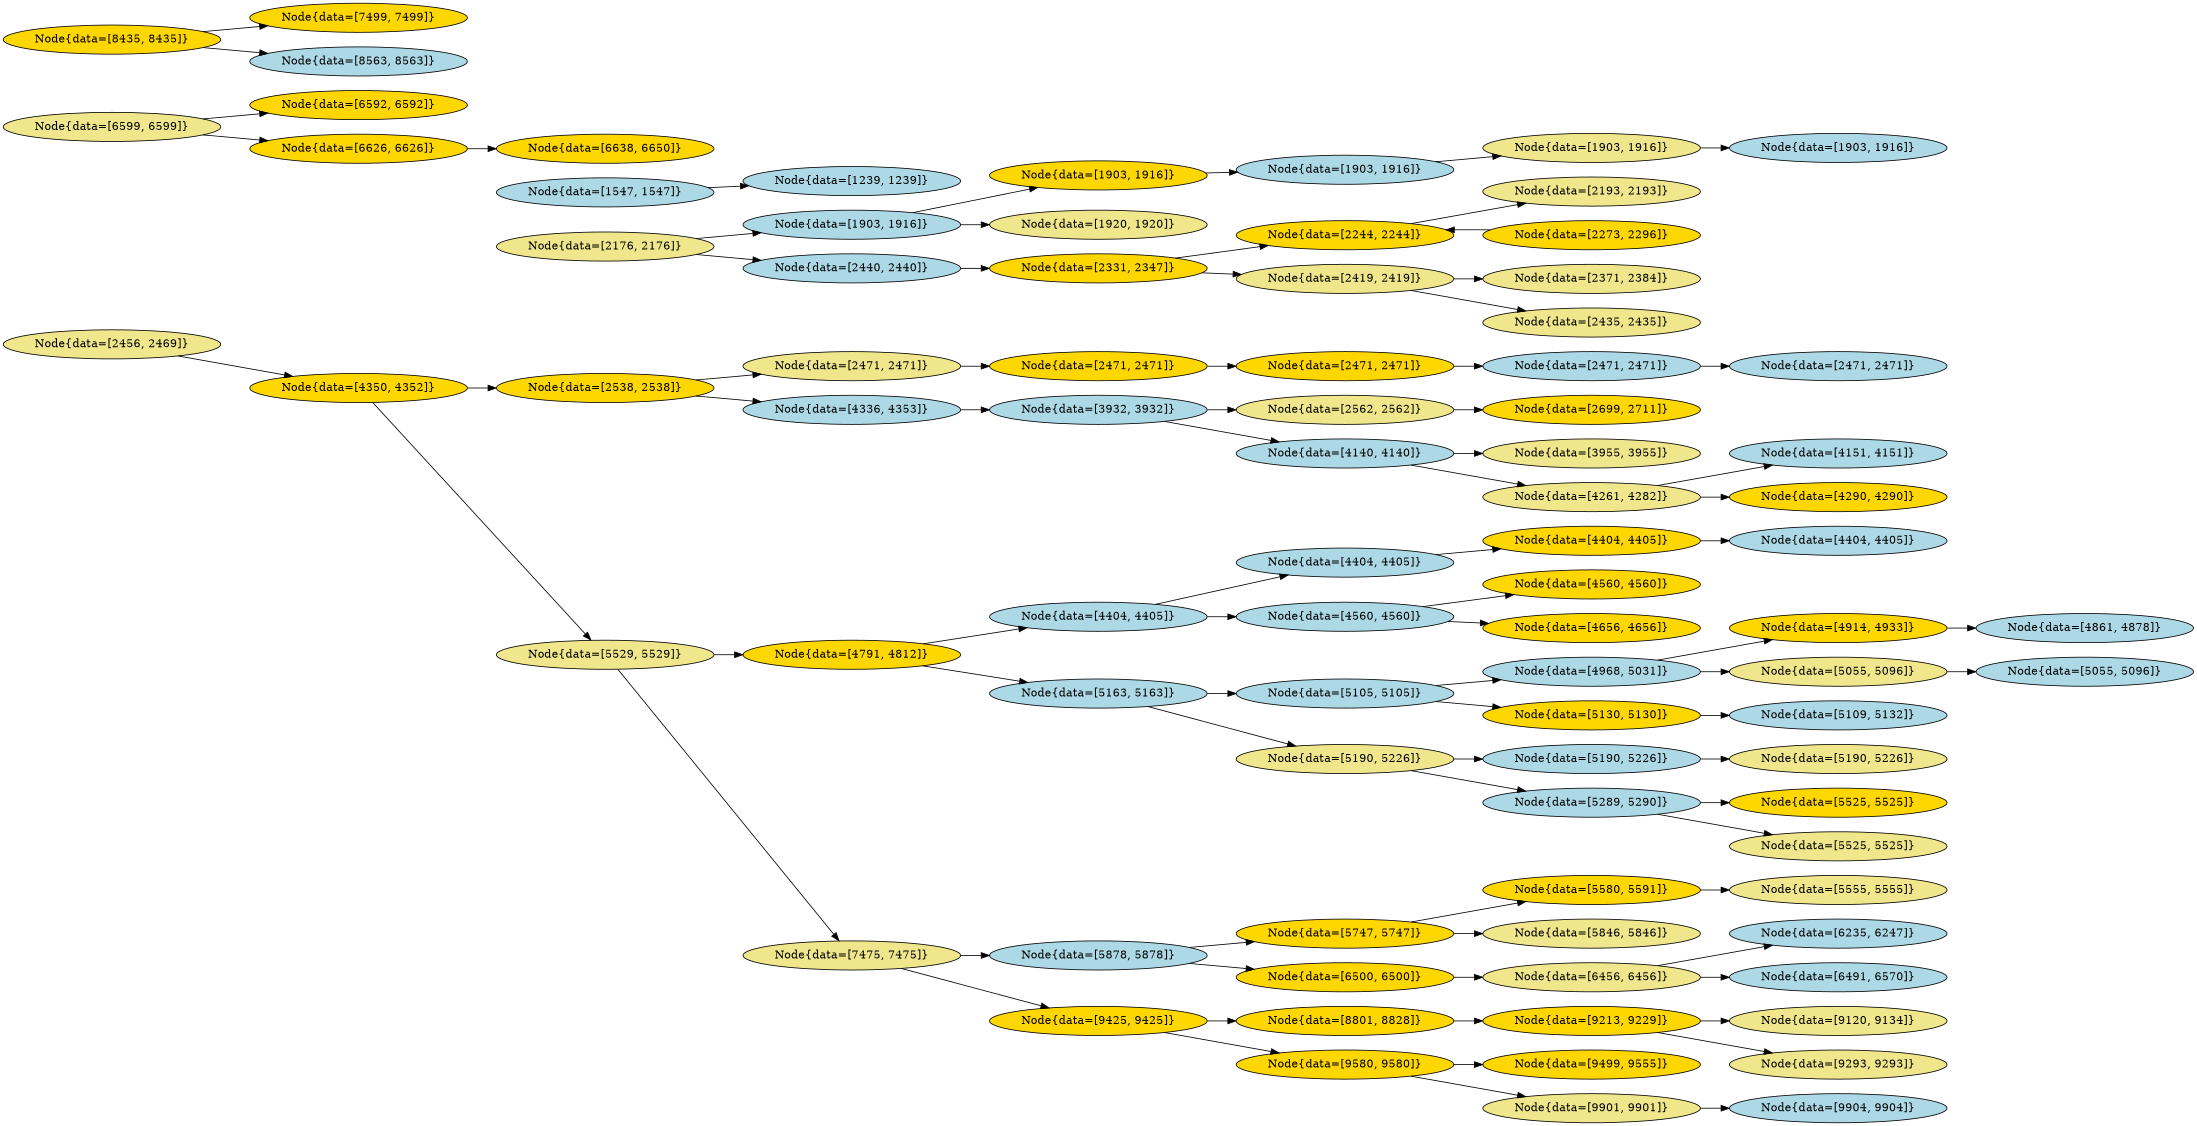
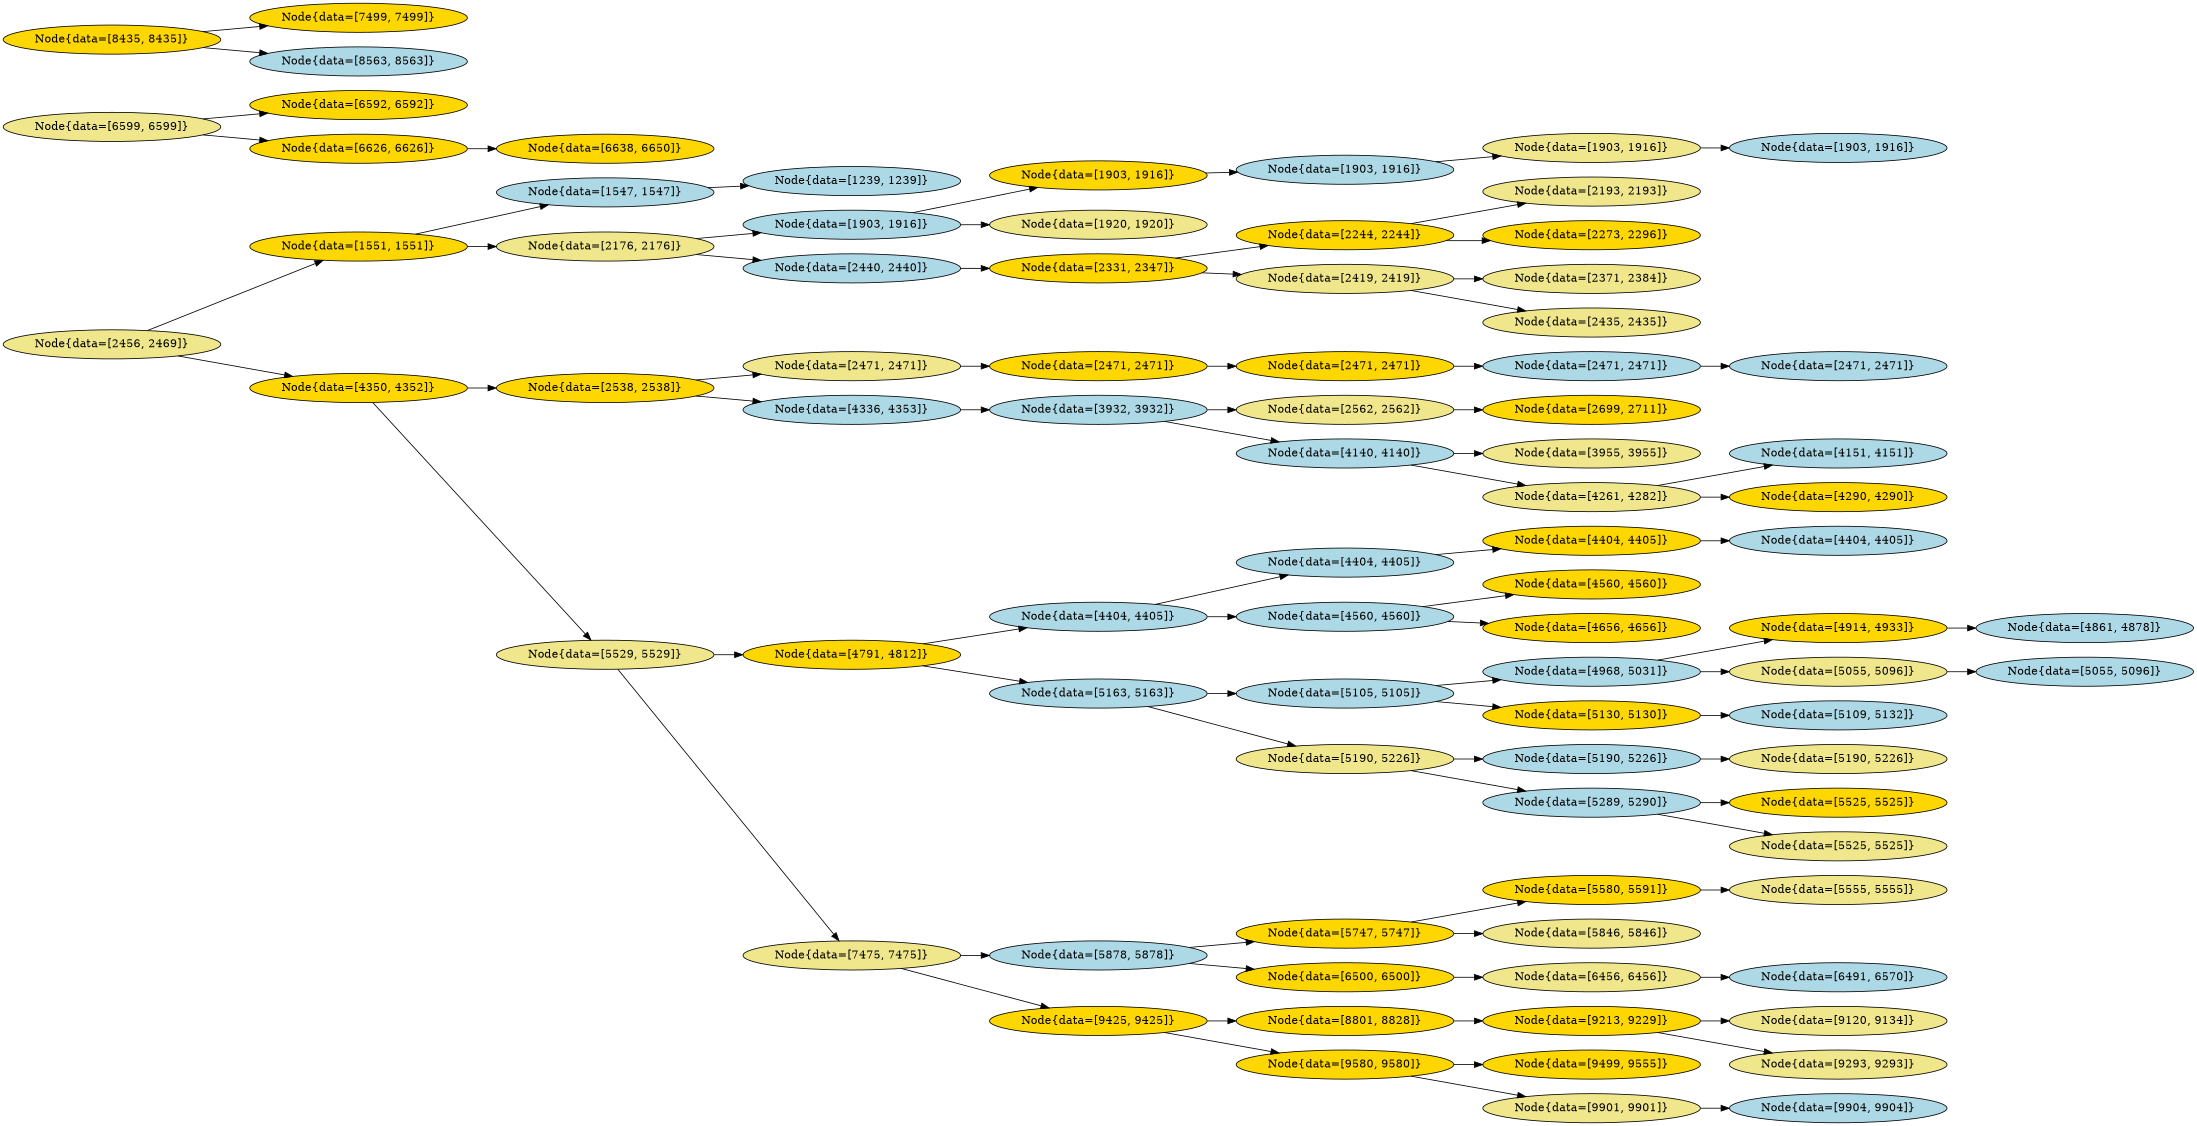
edge "Node{data=[2273, 2296]}" -> "Node{data=[2244, 2244]}": reversed
node "Node{data=[1551, 1551]}": added
node "Node{data=[6235, 6247]}": removed
